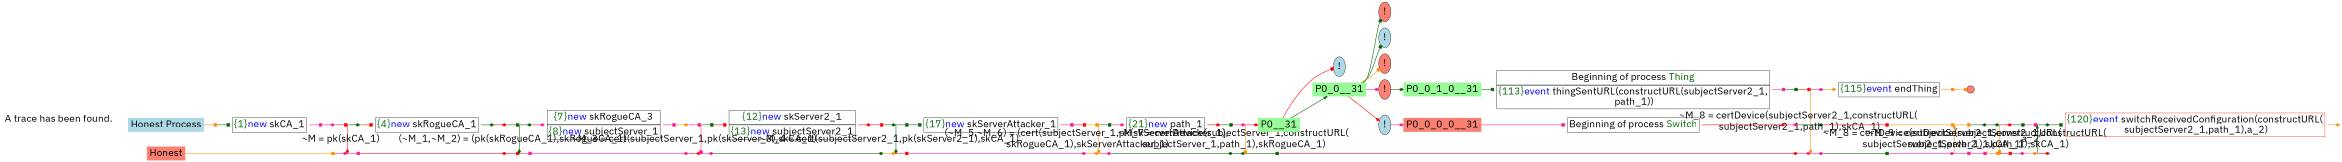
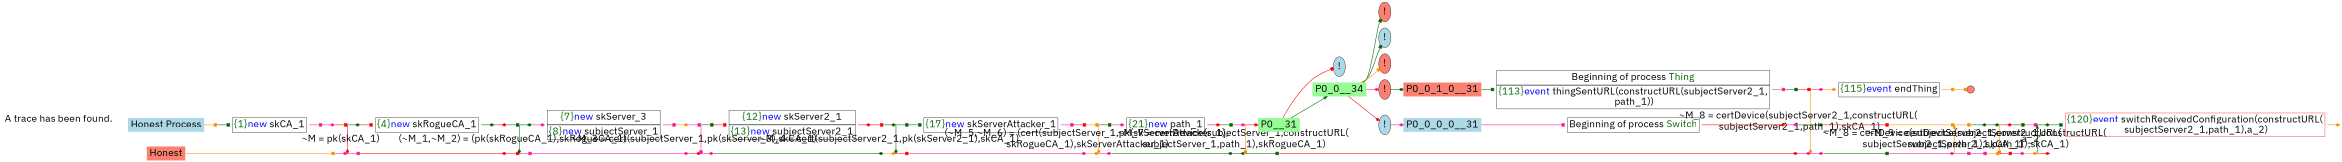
node "P0_0__31": label "P0_0__31" -> "P0_0__34"
node "P0_0_1_0__31": fillcolor palegreen -> salmon
node "{7}": text "skRogueCA_3" -> "skServer_3"
node "P0_0_0_0__31": fillcolor salmon -> lightblue
